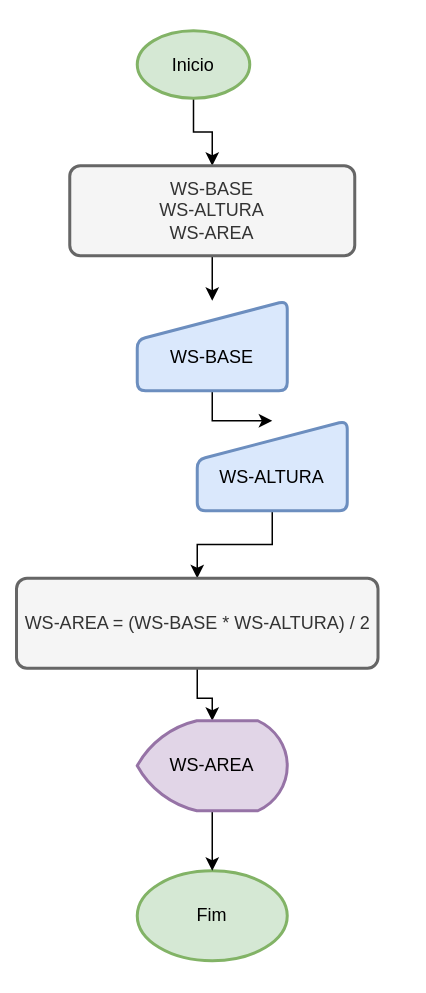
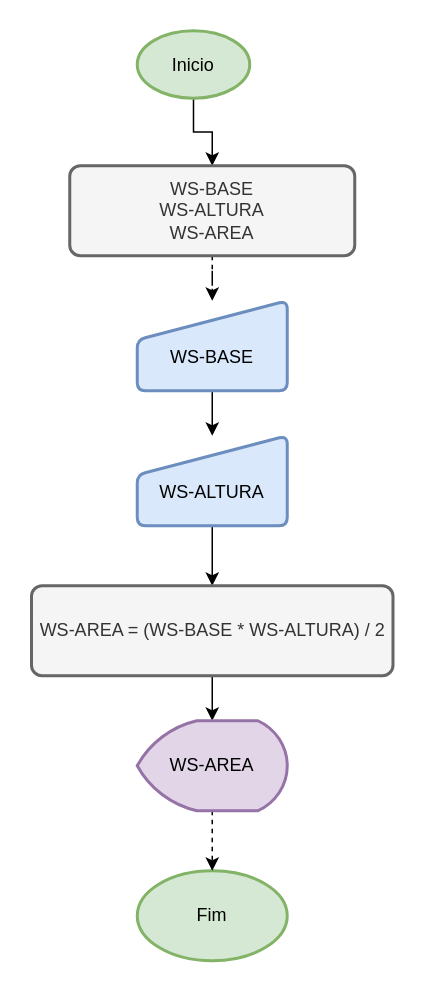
edge "WS-BASE WS-ALTURA WS-AREA" -> "WS-BASE": style solid -> dashed
node "WS-ALTURA": moved (272, 466) -> (212, 481)
node "WS-AREA = (WS-BASE * WS-ALTURA) / 2": moved (197, 623) -> (212, 631)
edge "WS-AREA" -> "Fim": style solid -> dashed
